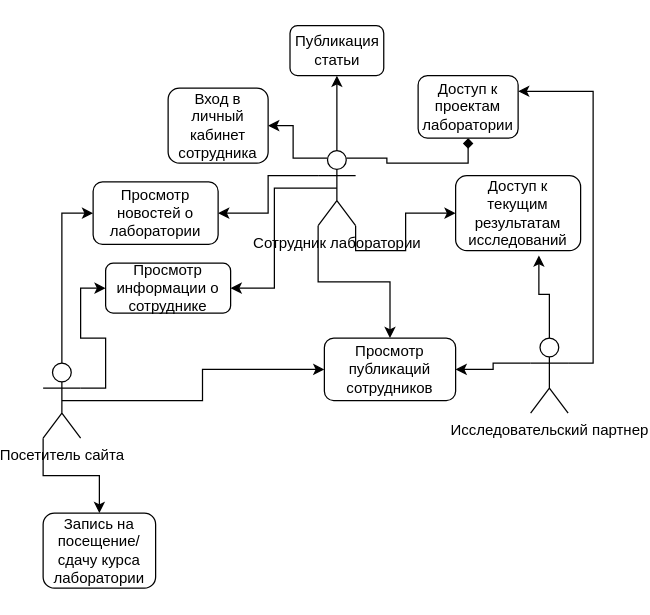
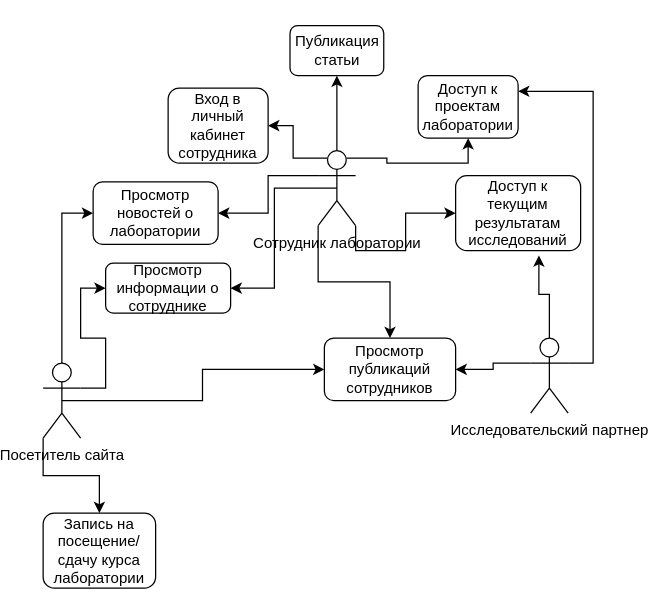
edge "Сотрудник лаборатории" -> "Доступ к проектам лаборатории": arrowhead diamond -> classic
